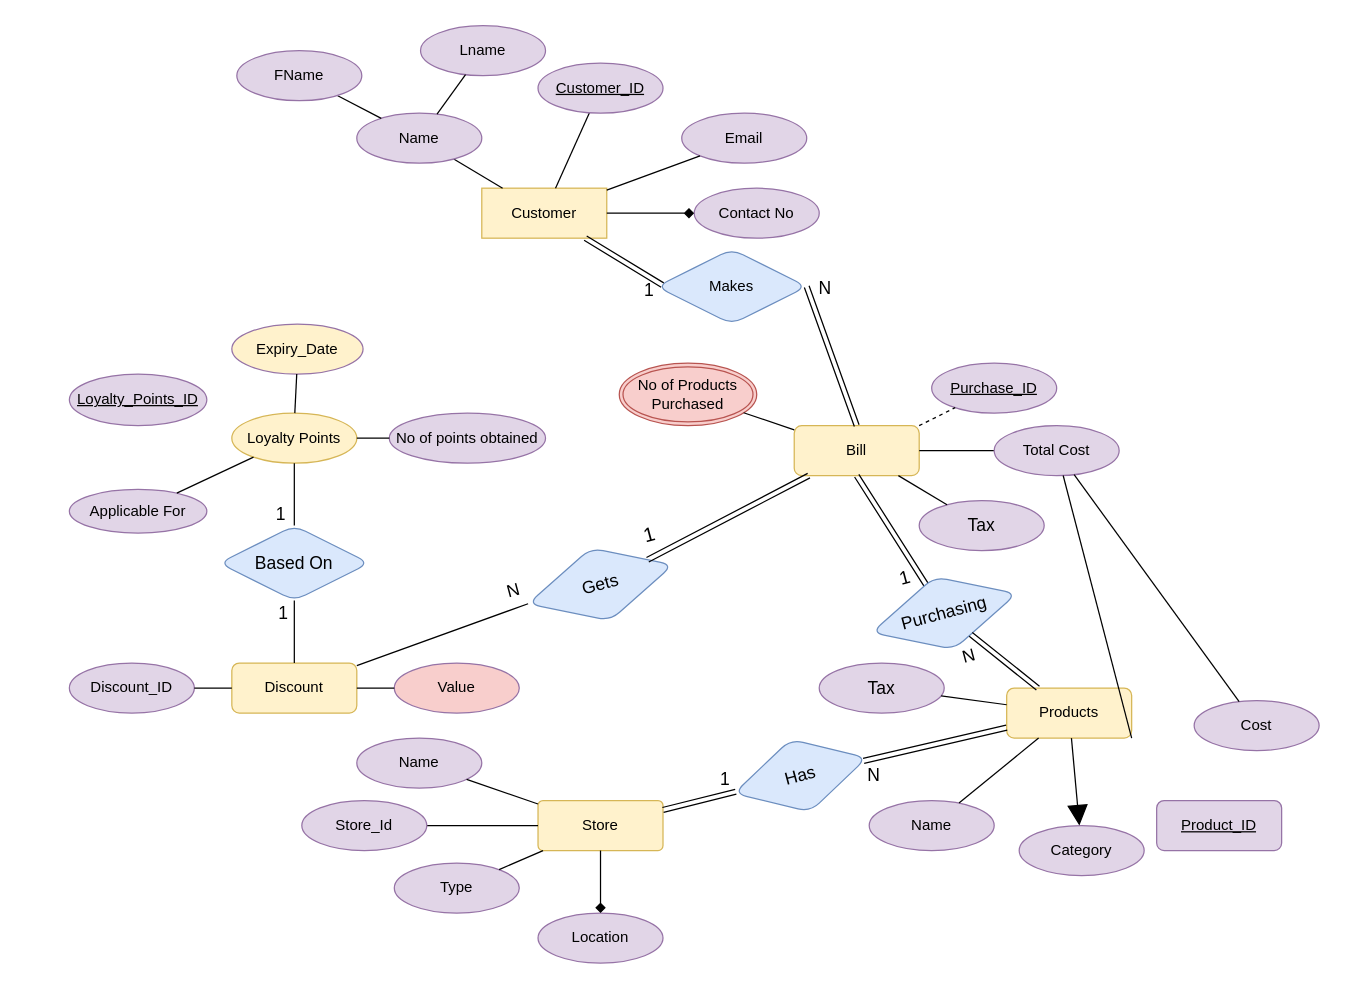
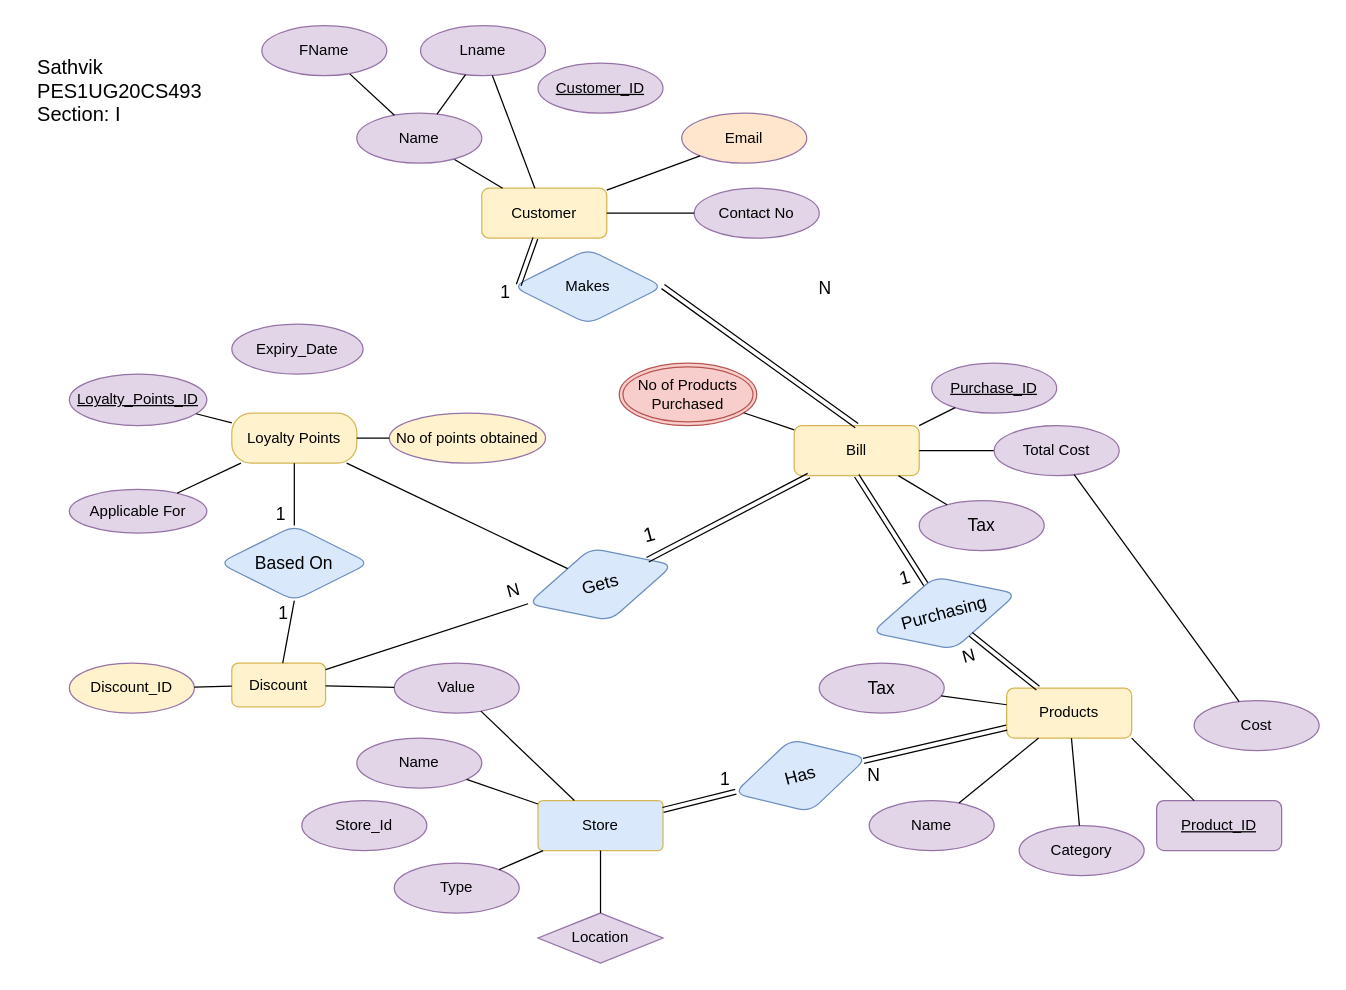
node "FName": moved (299, 76) -> (324, 51)
node "Sathvik PES1UG20CS493 Section: I": added
node "Email": fillcolor #e1d5e7 -> #ffe6cc
edge "Customer_ID" -- "Customer": now "Lname" -- "Customer"
node "Customer": shape rectangle -> rounded rectangle
edge "Customer" -> "Contact No": arrowhead diamond -> none
node "Makes": moved (732, 287) -> (588, 287)
node "Expiry_Date": fillcolor #fff2cc -> #e1d5e7
edge "Expiry_Date" -- "Loyalty Points": now "Gets" -- "Loyalty Points"
edge "Purchase_ID" -- "Bill": style dashed -> solid
edge "Loyalty_Points_ID" -- "Loyalty Points": added
node "Loyalty Points": shape ellipse -> rounded rectangle
node "No of points obtained": fillcolor #e1d5e7 -> #fff2cc
edge "Total Cost" -- "Products": now "Product_ID" -- "Products"
node "Discount_ID": fillcolor #e1d5e7 -> #fff2cc
node "Discount": size 125x50 -> 94x44
node "Value": fillcolor #f8cecc -> #e1d5e7
edge "Products" -> "Category": arrowhead block -> none
edge "Store_Id" -- "Store": now "Value" -- "Store"
node "Store": fillcolor #fff2cc -> #dae8fc
edge "Store" -> "Location": arrowhead diamond -> none
node "Location": shape ellipse -> diamond
